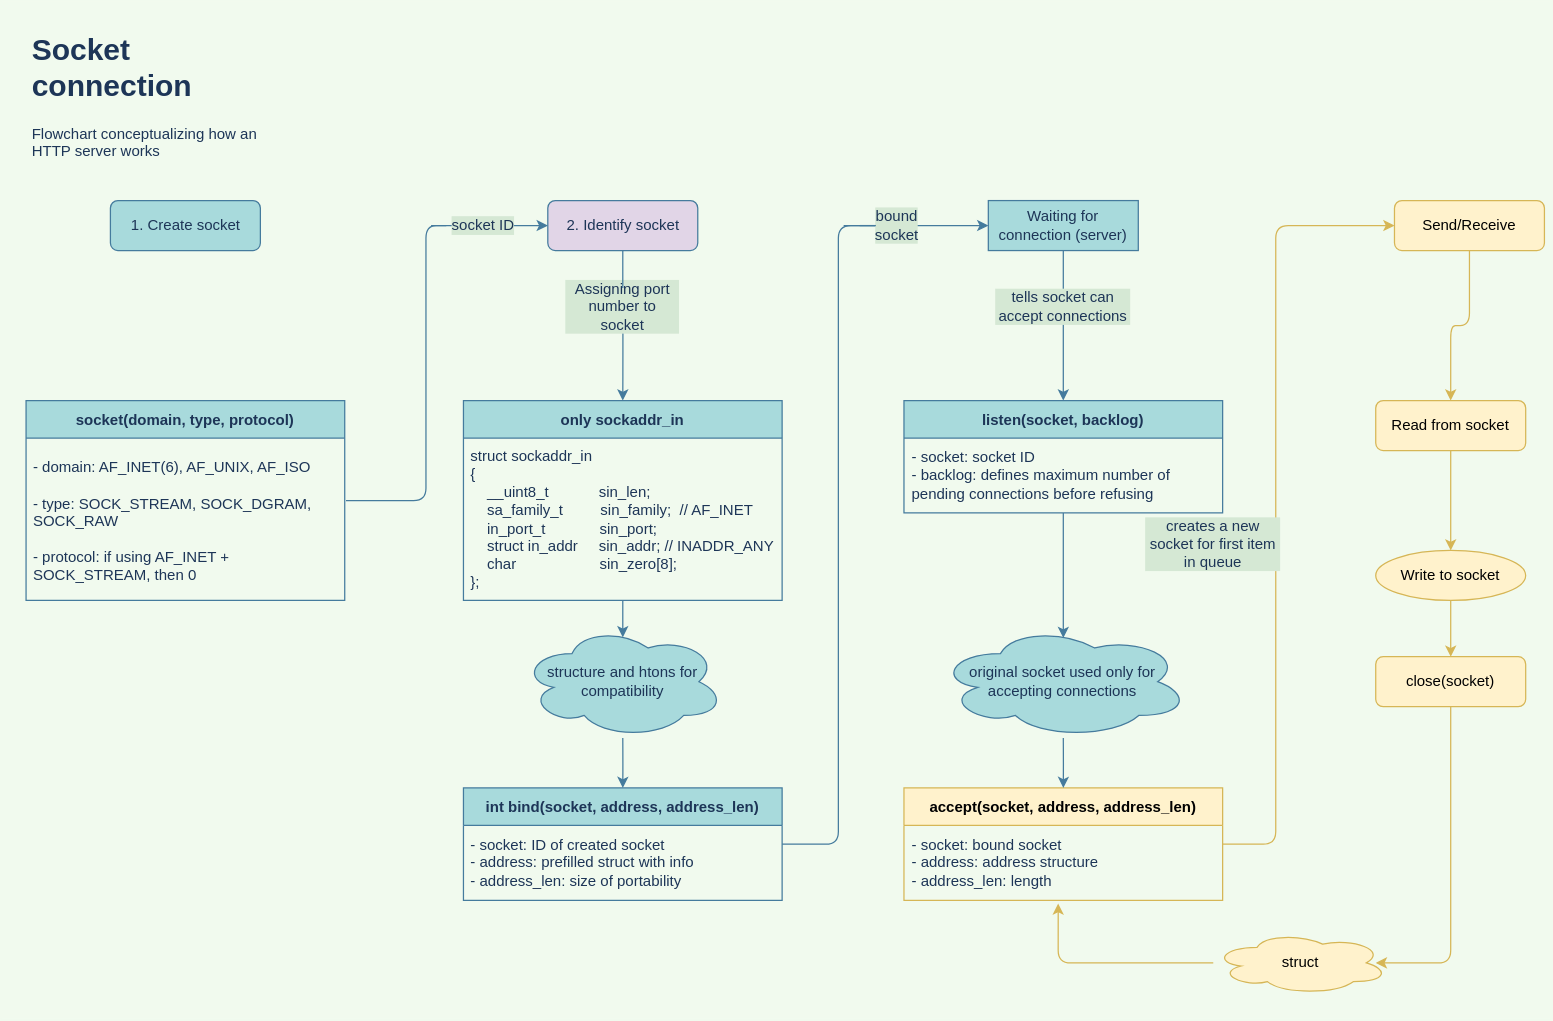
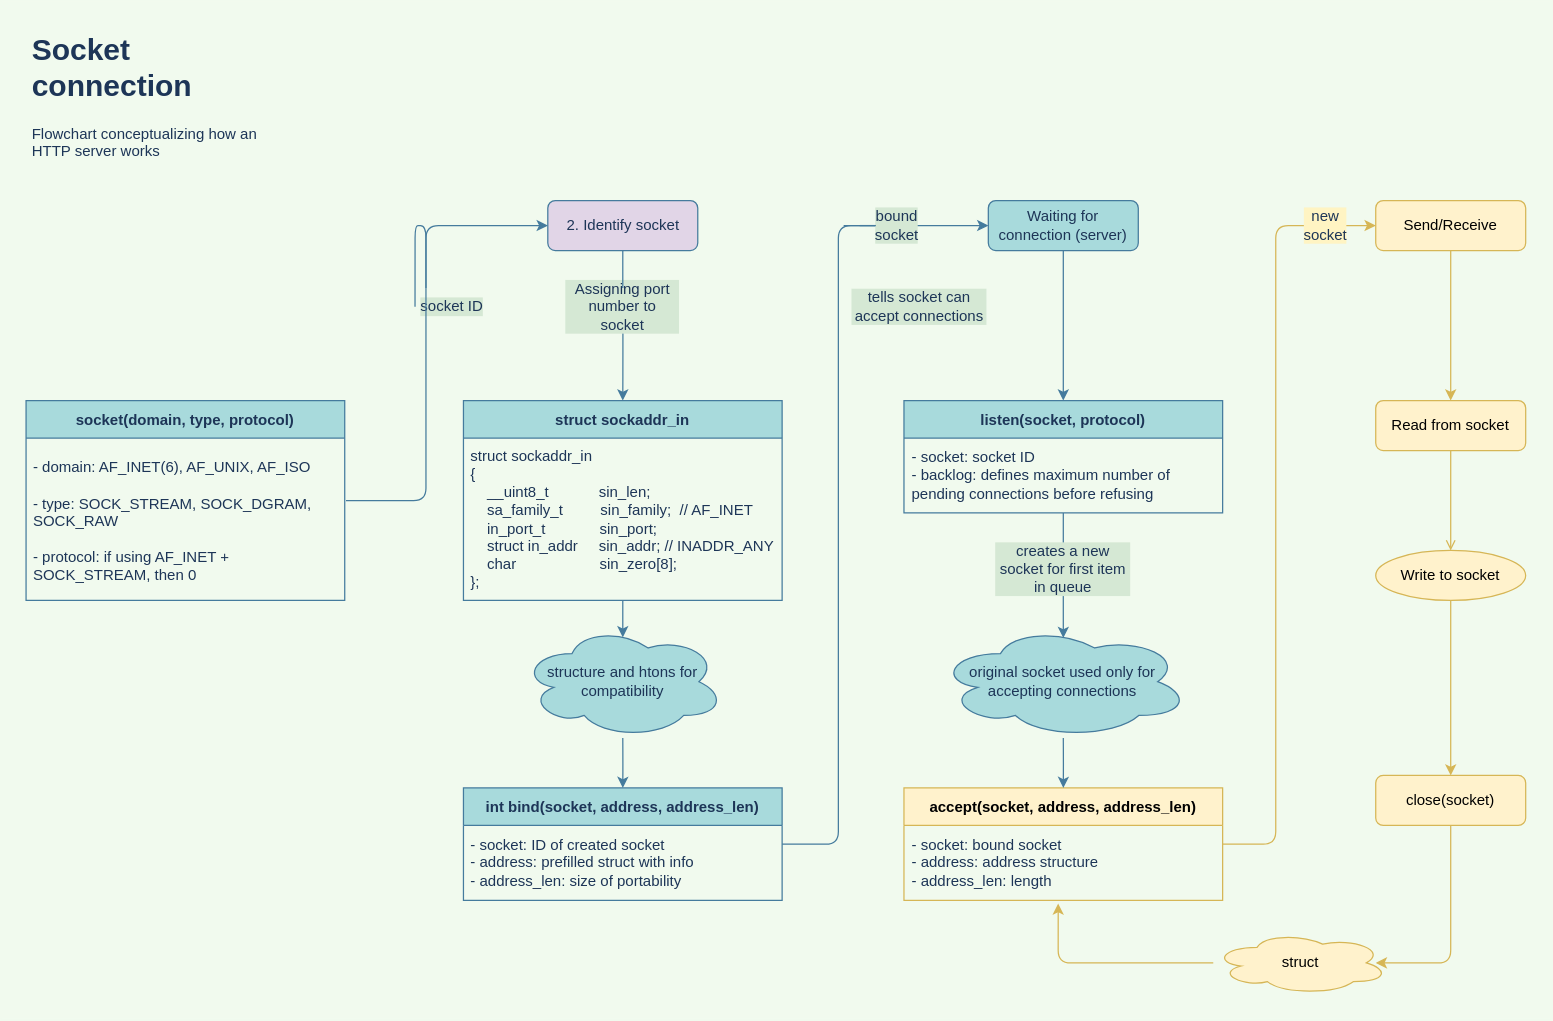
node "1. Create socket": removed
node "socket ID": moved (483, 226) -> (452, 307)
node "Waiting for connection (server)": shape rectangle -> rounded rectangle
node "new socket": added
node "Send/Receive": moved (1469, 226) -> (1451, 226)
node "tells socket can accept connections": moved (1063, 307) -> (919, 307)
node "only sockaddr_in": label "only sockaddr_in" -> "struct sockaddr_in"
node "listen(socket, backlog)": label "listen(socket, backlog)" -> "listen(socket, protocol)"
edge "Read from socket" -> "Write to socket": arrowhead classic -> open
node "creates a new socket for first item in queue": moved (1213, 544) -> (1063, 569)
node "close(socket)": moved (1451, 682) -> (1451, 801)
